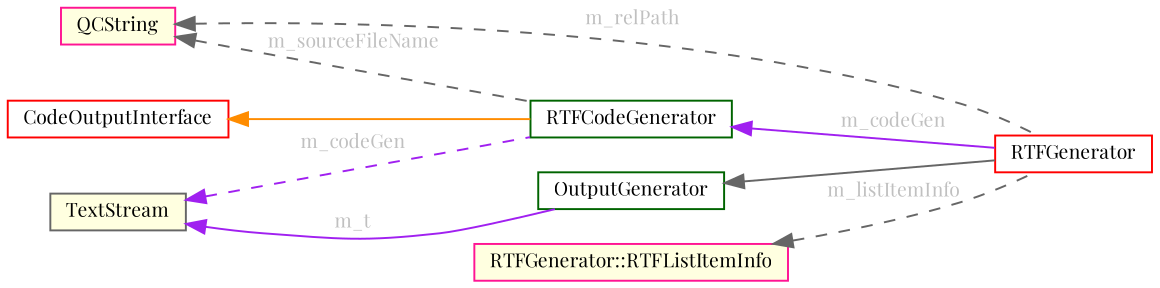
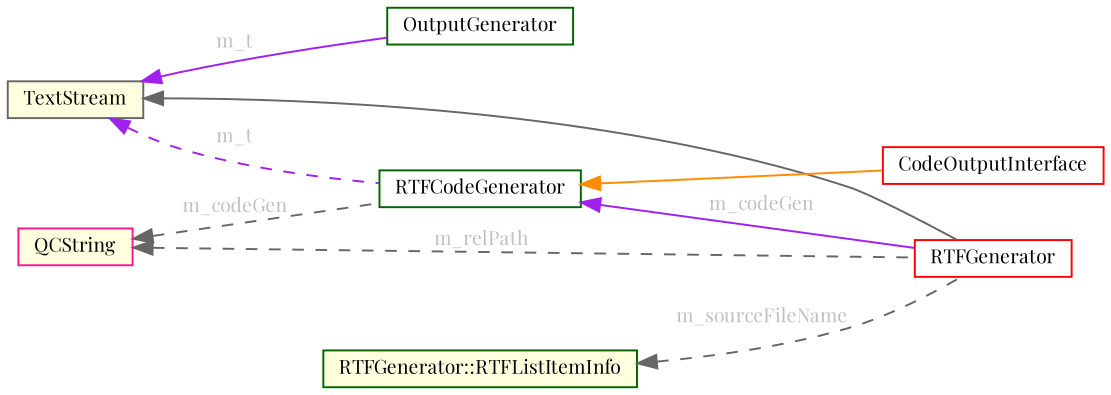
edge "RTFCodeGenerator" -> "QCString": label " m_sourceFileName" -> " m_codeGen"
edge "RTFCodeGenerator" -> "CodeOutputInterface": reversed
edge "RTFCodeGenerator" -> "TextStream": label " m_codeGen" -> " m_t"
edge "RTFGenerator" -> "OutputGenerator": now "RTFGenerator" -> "TextStream"
edge "RTFGenerator" -> "RTFGenerator::RTFListItemInfo": label " m_listItemInfo" -> " m_sourceFileName"
node "RTFGenerator::RTFListItemInfo": color deeppink -> darkgreen
